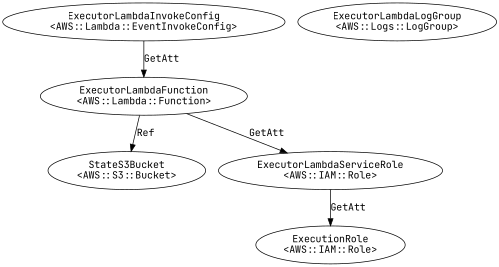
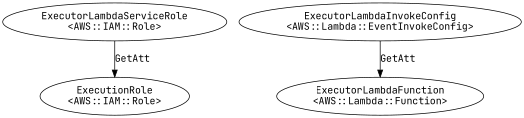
node "ExecutorLambdaLogGroup <AWS::Logs::LogGroup>": removed
edge "ExecutorLambdaFunction <AWS::Lambda::Function>" -> "ExecutorLambdaServiceRole <AWS::IAM::Role>": removed, label "GetAtt"
node "StateS3Bucket <AWS::S3::Bucket>": removed
